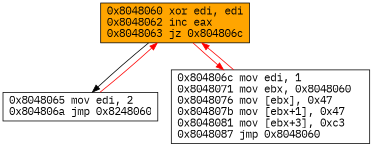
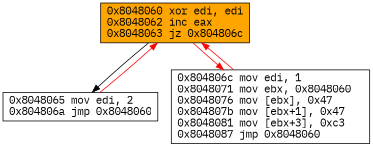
node "0x8048065 mov edi, 2 0x804806a jmp 0x8248060": label "0x8048065 mov edi, 2 0x804806a jmp 0x8248060" -> "0x8048065 mov edi, 2 0x804806a jmp 0x8048060"
